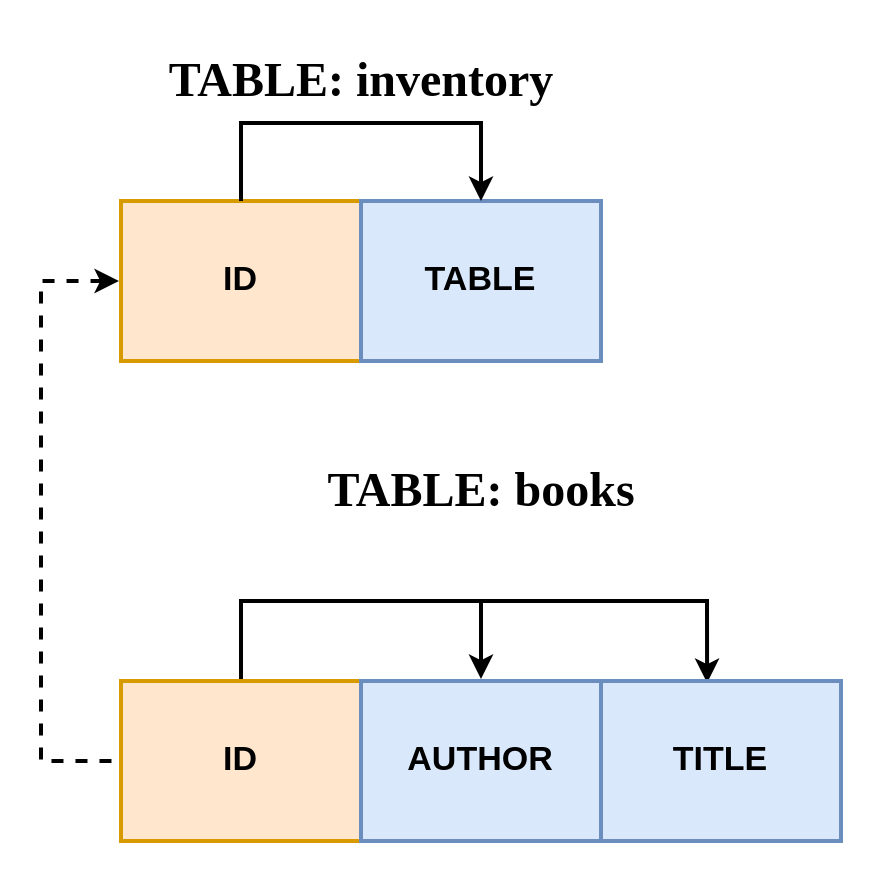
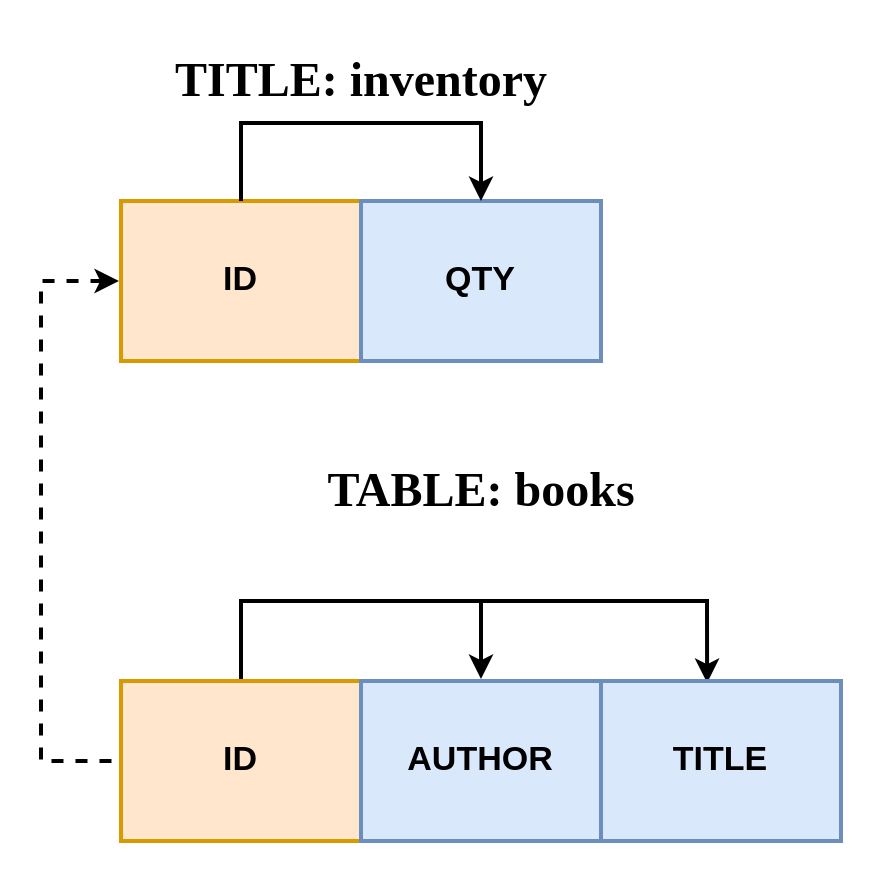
node "TABLE: inventory": label "TABLE: inventory" -> "TITLE: inventory"
node "TABLE": label "TABLE" -> "QTY"
